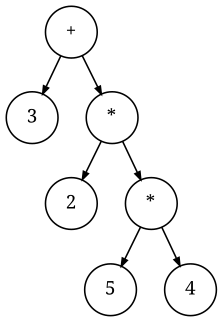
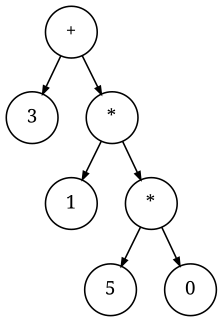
node "2": label "2" -> "1"
node "4": label "4" -> "0"
